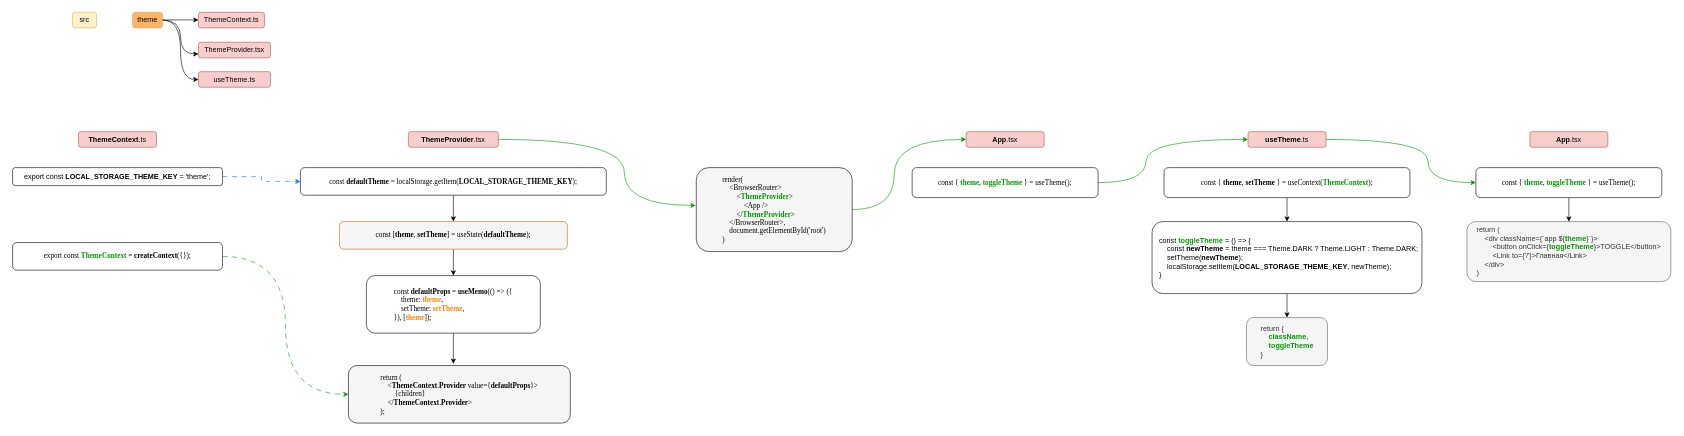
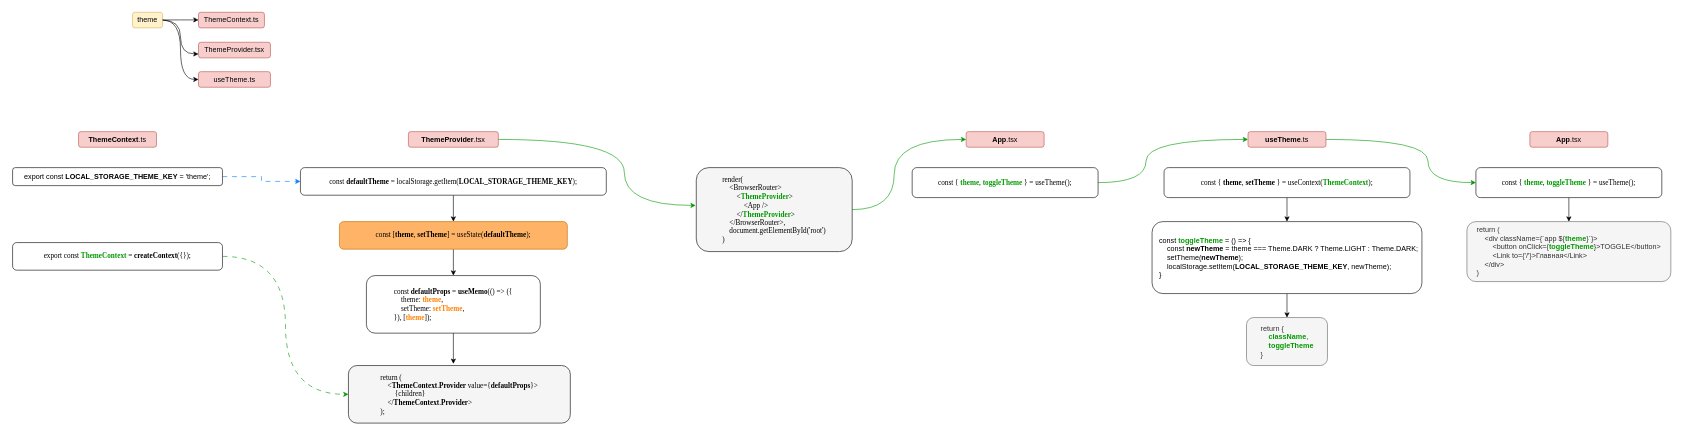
node "src": removed
node "theme": fillcolor #ffb366 -> #fff2cc
node "const [theme, setTheme] = useState(defaultTheme);": fillcolor #f5f5f5 -> #ffb366
